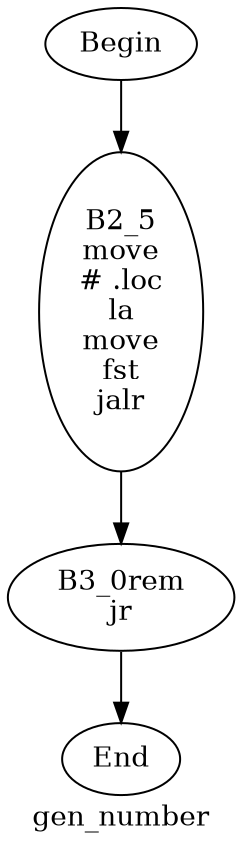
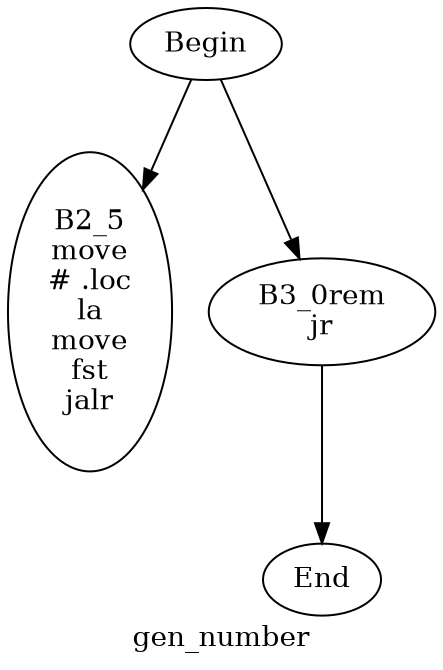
edge "B2_5 move # .loc la move fst jalr" -> "B3_0rem jr": now "Begin" -> "B3_0rem jr"
